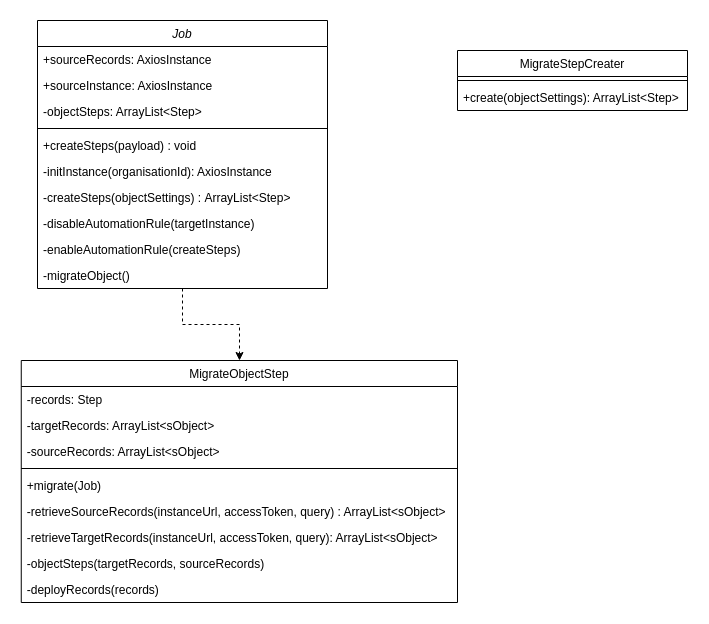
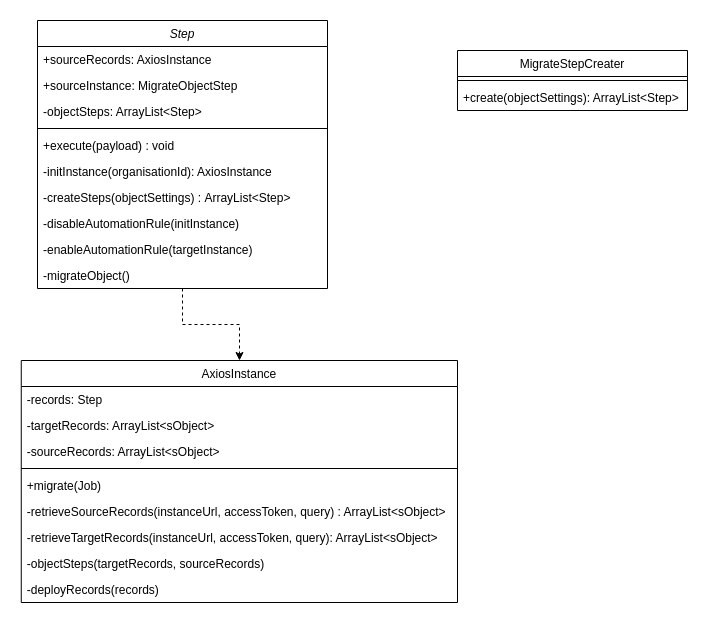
node "Job": label "Job" -> "Step"
node "+sourceInstance: AxiosInstance": label "+sourceInstance: AxiosInstance" -> "+sourceInstance: MigrateObjectStep"
node "+createSteps(payload) : void": label "+createSteps(payload) : void" -> "+execute(payload) : void"
node "-disableAutomationRule(targetInstance)": label "-disableAutomationRule(targetInstance)" -> "-disableAutomationRule(initInstance)"
node "-enableAutomationRule(createSteps)": label "-enableAutomationRule(createSteps)" -> "-enableAutomationRule(targetInstance)"
node "MigrateObjectStep": label "MigrateObjectStep" -> "AxiosInstance"
